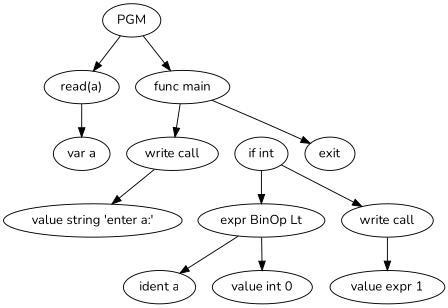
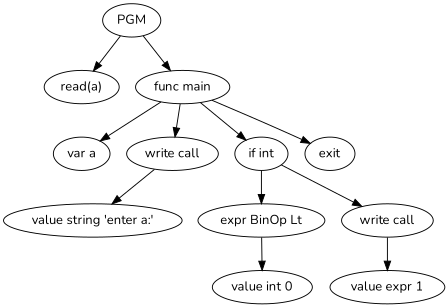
edge "read(a)" -> "var a": now "func main" -> "var a"
edge "func main" -> "if int": added
node "ident a": removed
